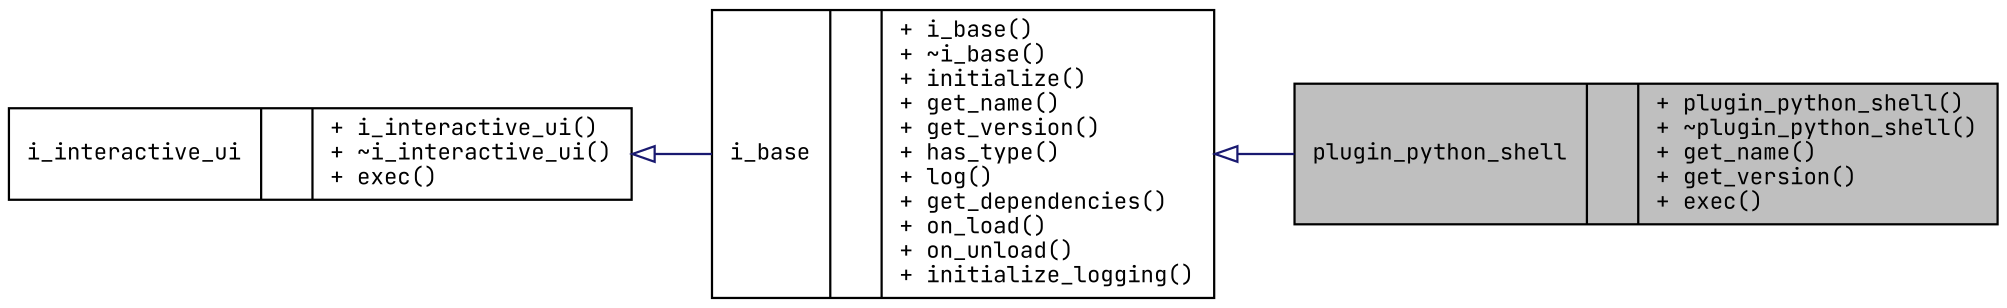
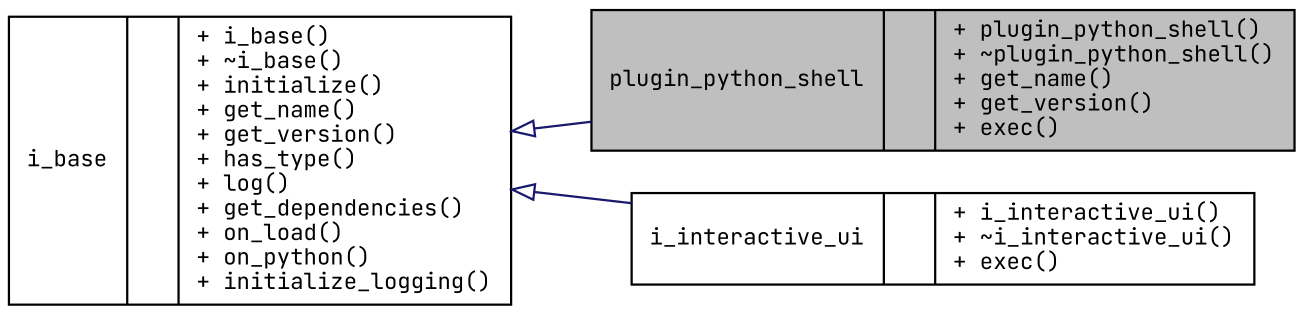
edge "i_base" -> "i_interactive_ui": reversed
node "i_base": text "+ on_unload()" -> "+ on_python()"
